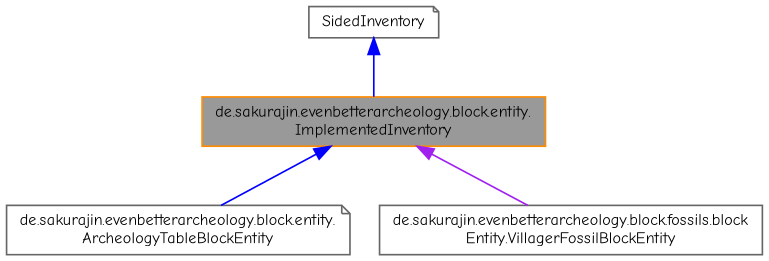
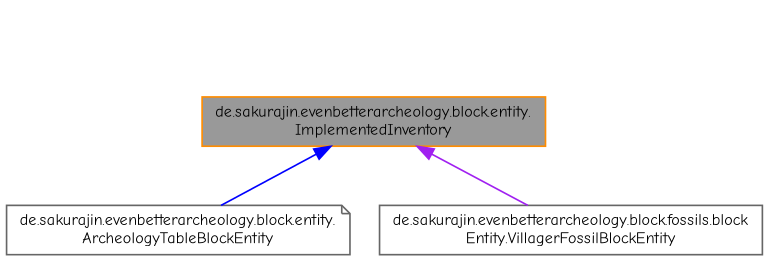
node "SidedInventory": removed
